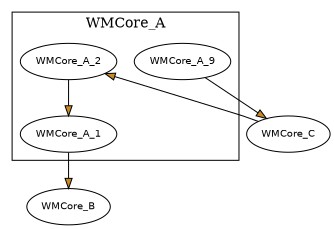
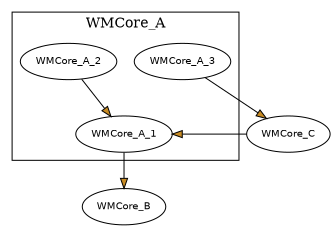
node "WMCore_A_9": label "WMCore_A_9" -> "WMCore_A_3"
edge "WMCore_C" -> "WMCore_A_2": now "WMCore_C" -> "WMCore_A_1"
